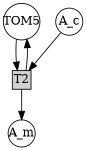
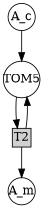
edge "A_c" -> "T2": now "A_c" -> "TOM5"
